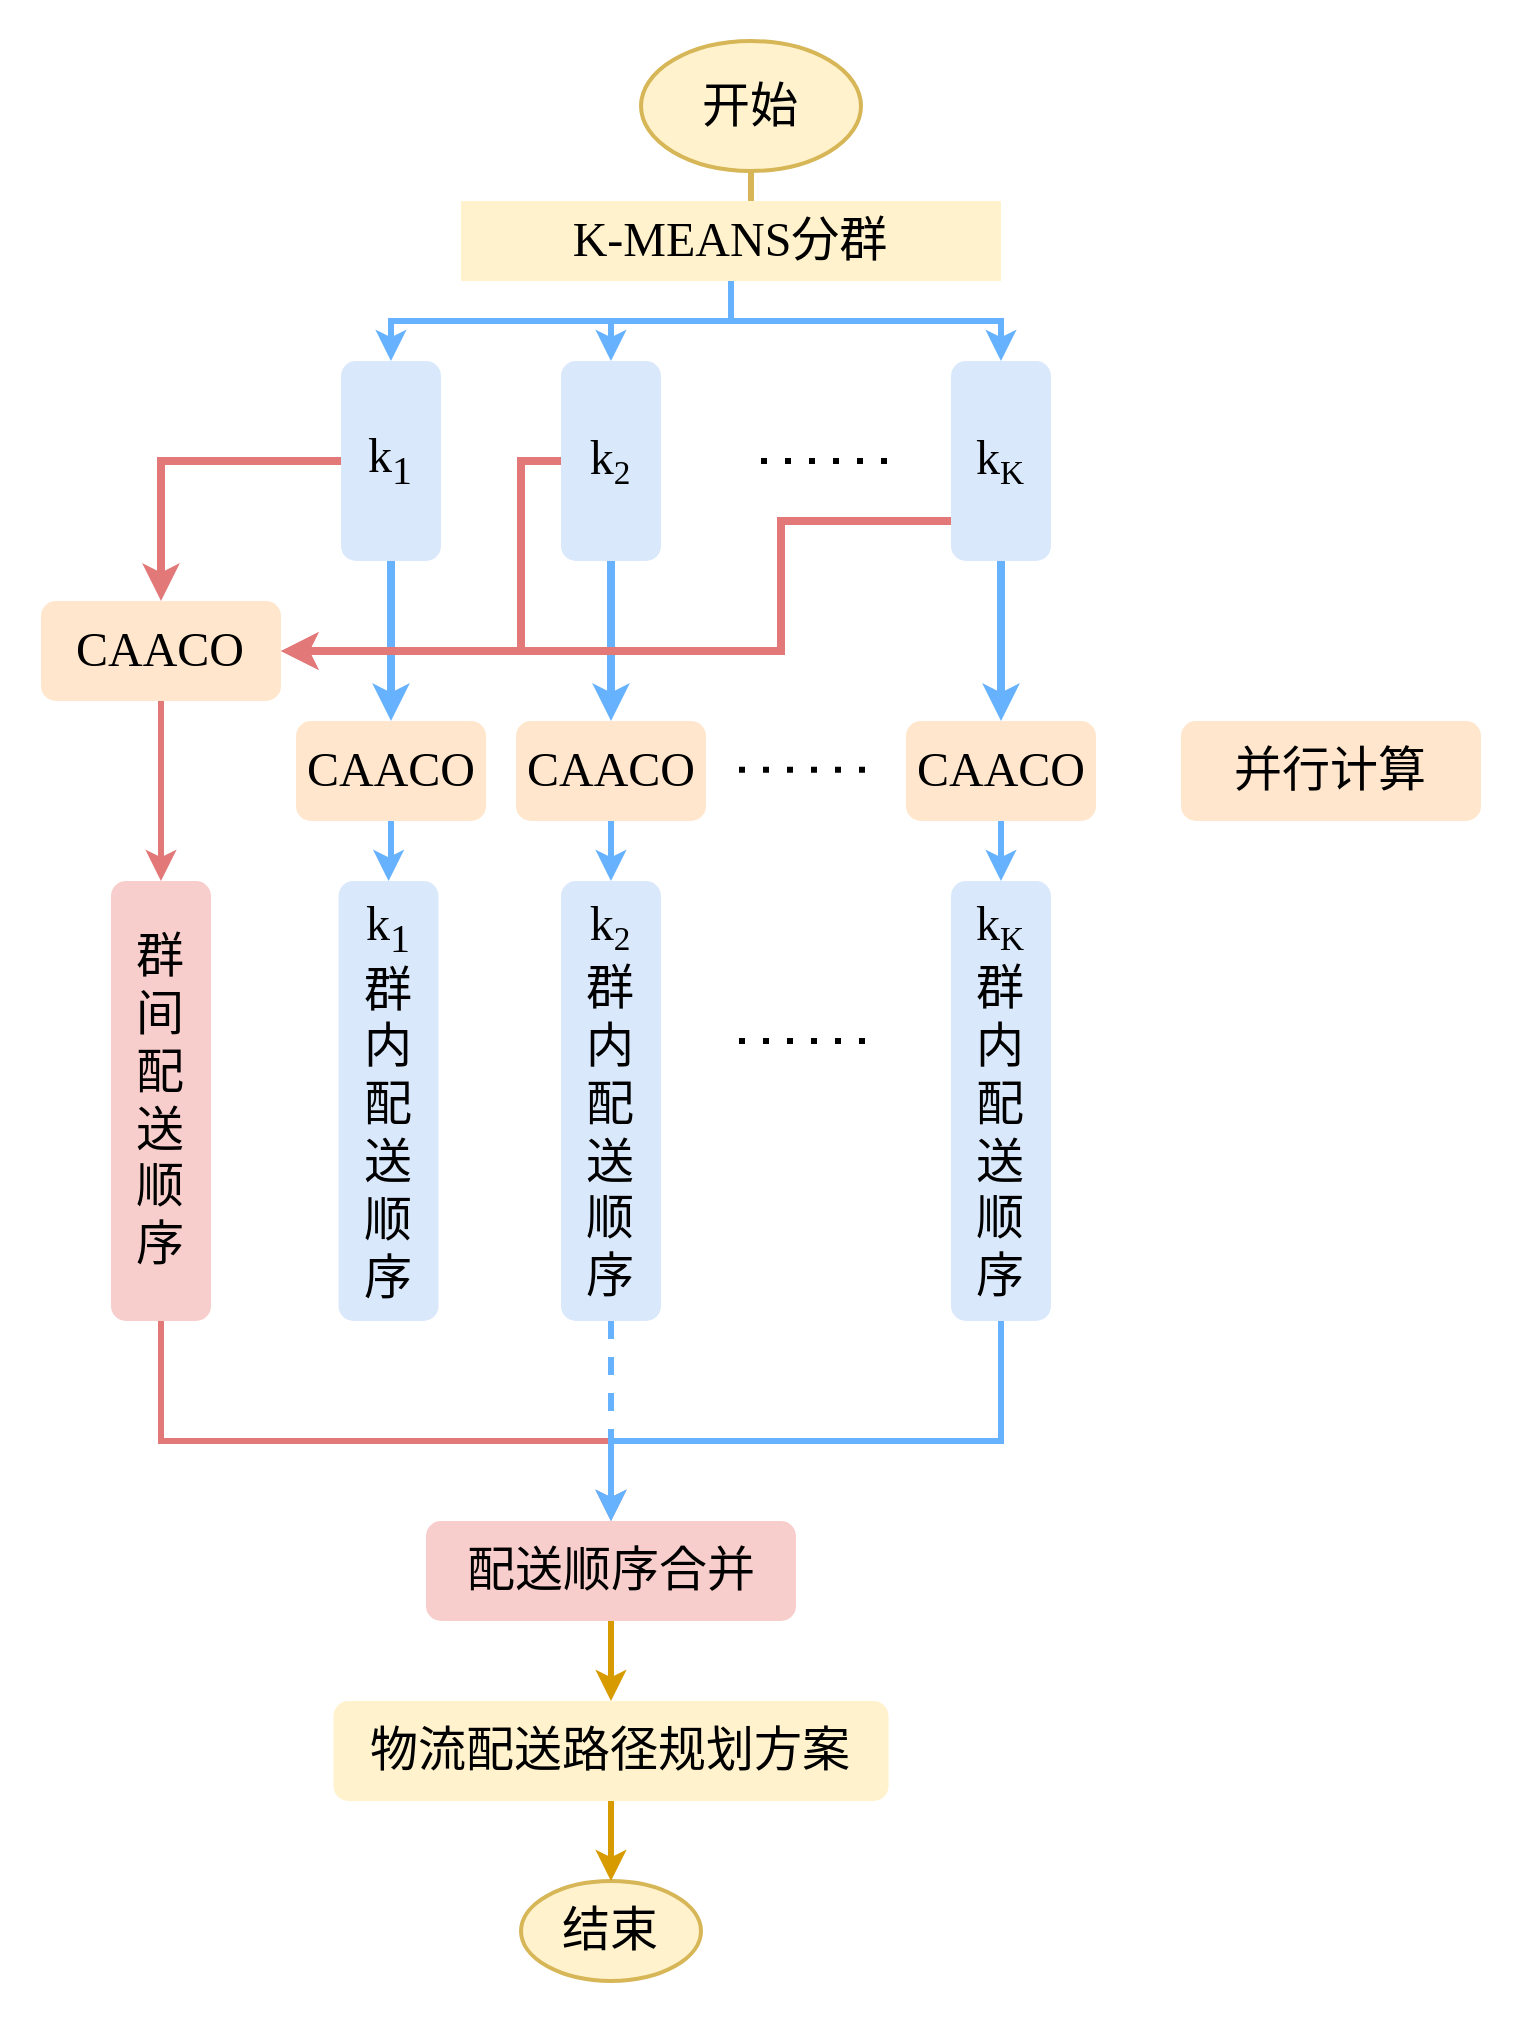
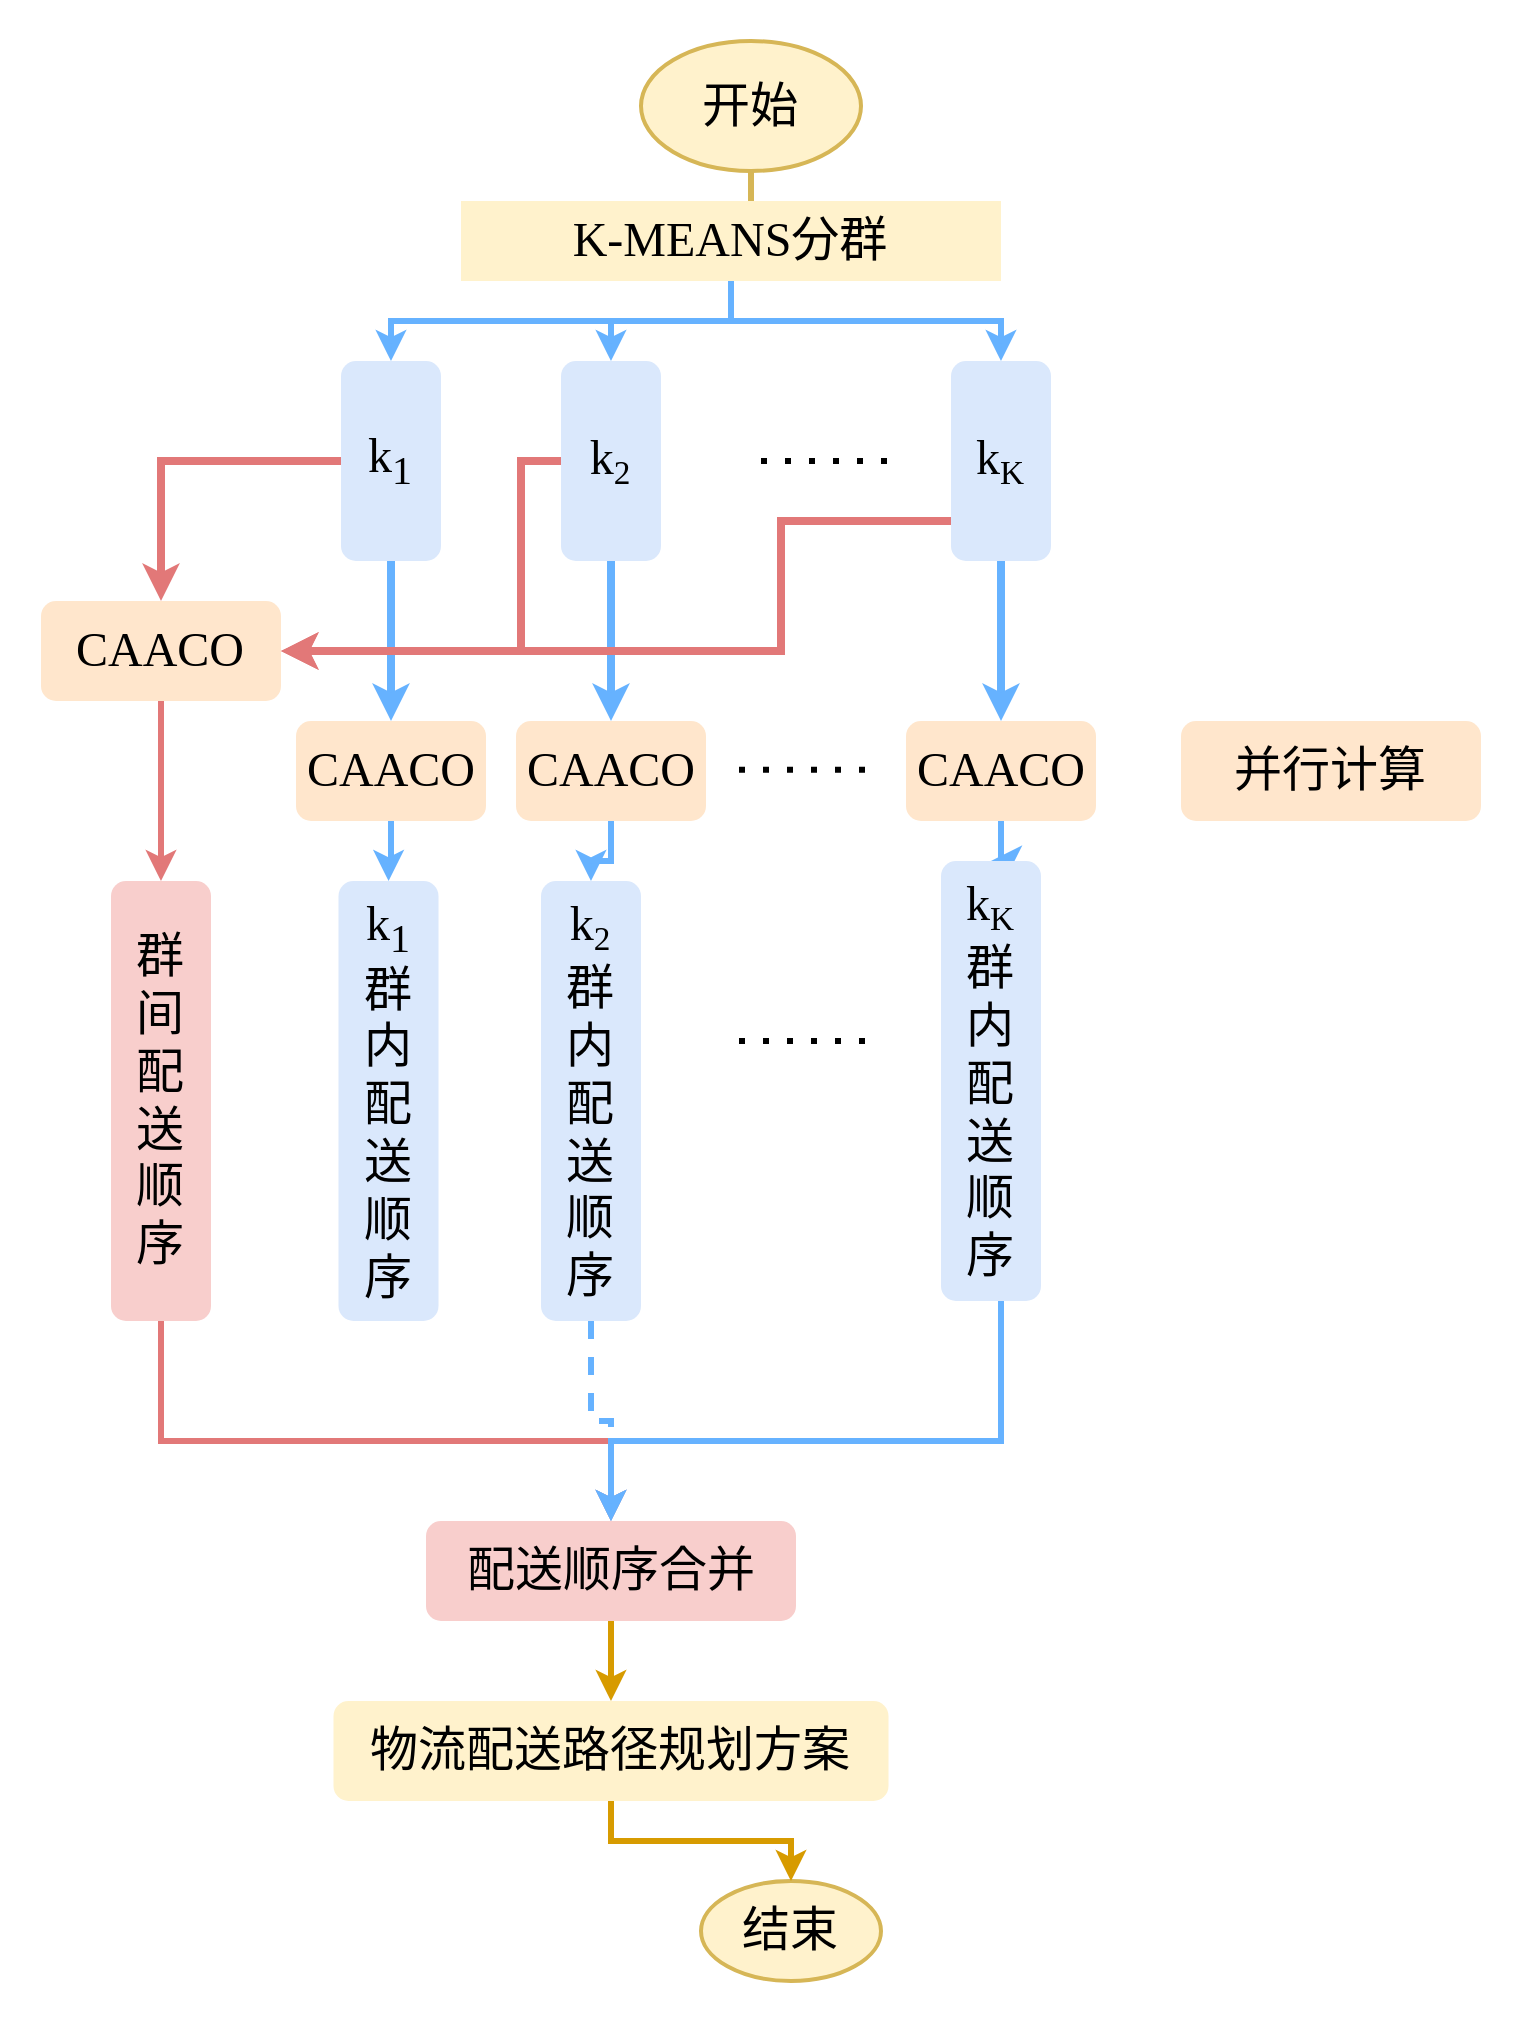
node "k2 群 内 配 送 顺 序": moved (611, 1101) -> (591, 1101)
node "kK 群 内 配 送 顺 序": moved (1001, 1101) -> (991, 1081)
node "结束": moved (611, 1931) -> (791, 1931)
